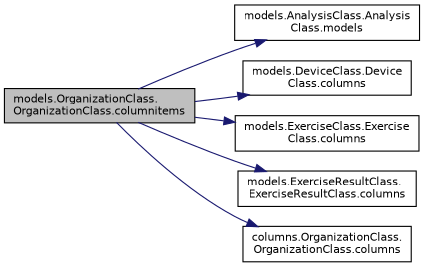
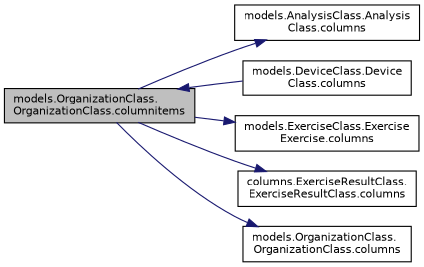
node "models.AnalysisClass.Analysis Class.models": label "models.AnalysisClass.Analysis Class.models" -> "models.AnalysisClass.Analysis Class.columns"
edge "models.OrganizationClass. OrganizationClass.columnitems" -> "models.DeviceClass.Device Class.columns": reversed
node "models.ExerciseClass.Exercise Class.columns": label "models.ExerciseClass.Exercise Class.columns" -> "models.ExerciseClass.Exercise Exercise.columns"
node "models.ExerciseResultClass. ExerciseResultClass.columns": label "models.ExerciseResultClass. ExerciseResultClass.columns" -> "columns.ExerciseResultClass. ExerciseResultClass.columns"
node "columns.OrganizationClass. OrganizationClass.columns": label "columns.OrganizationClass. OrganizationClass.columns" -> "models.OrganizationClass. OrganizationClass.columns"
